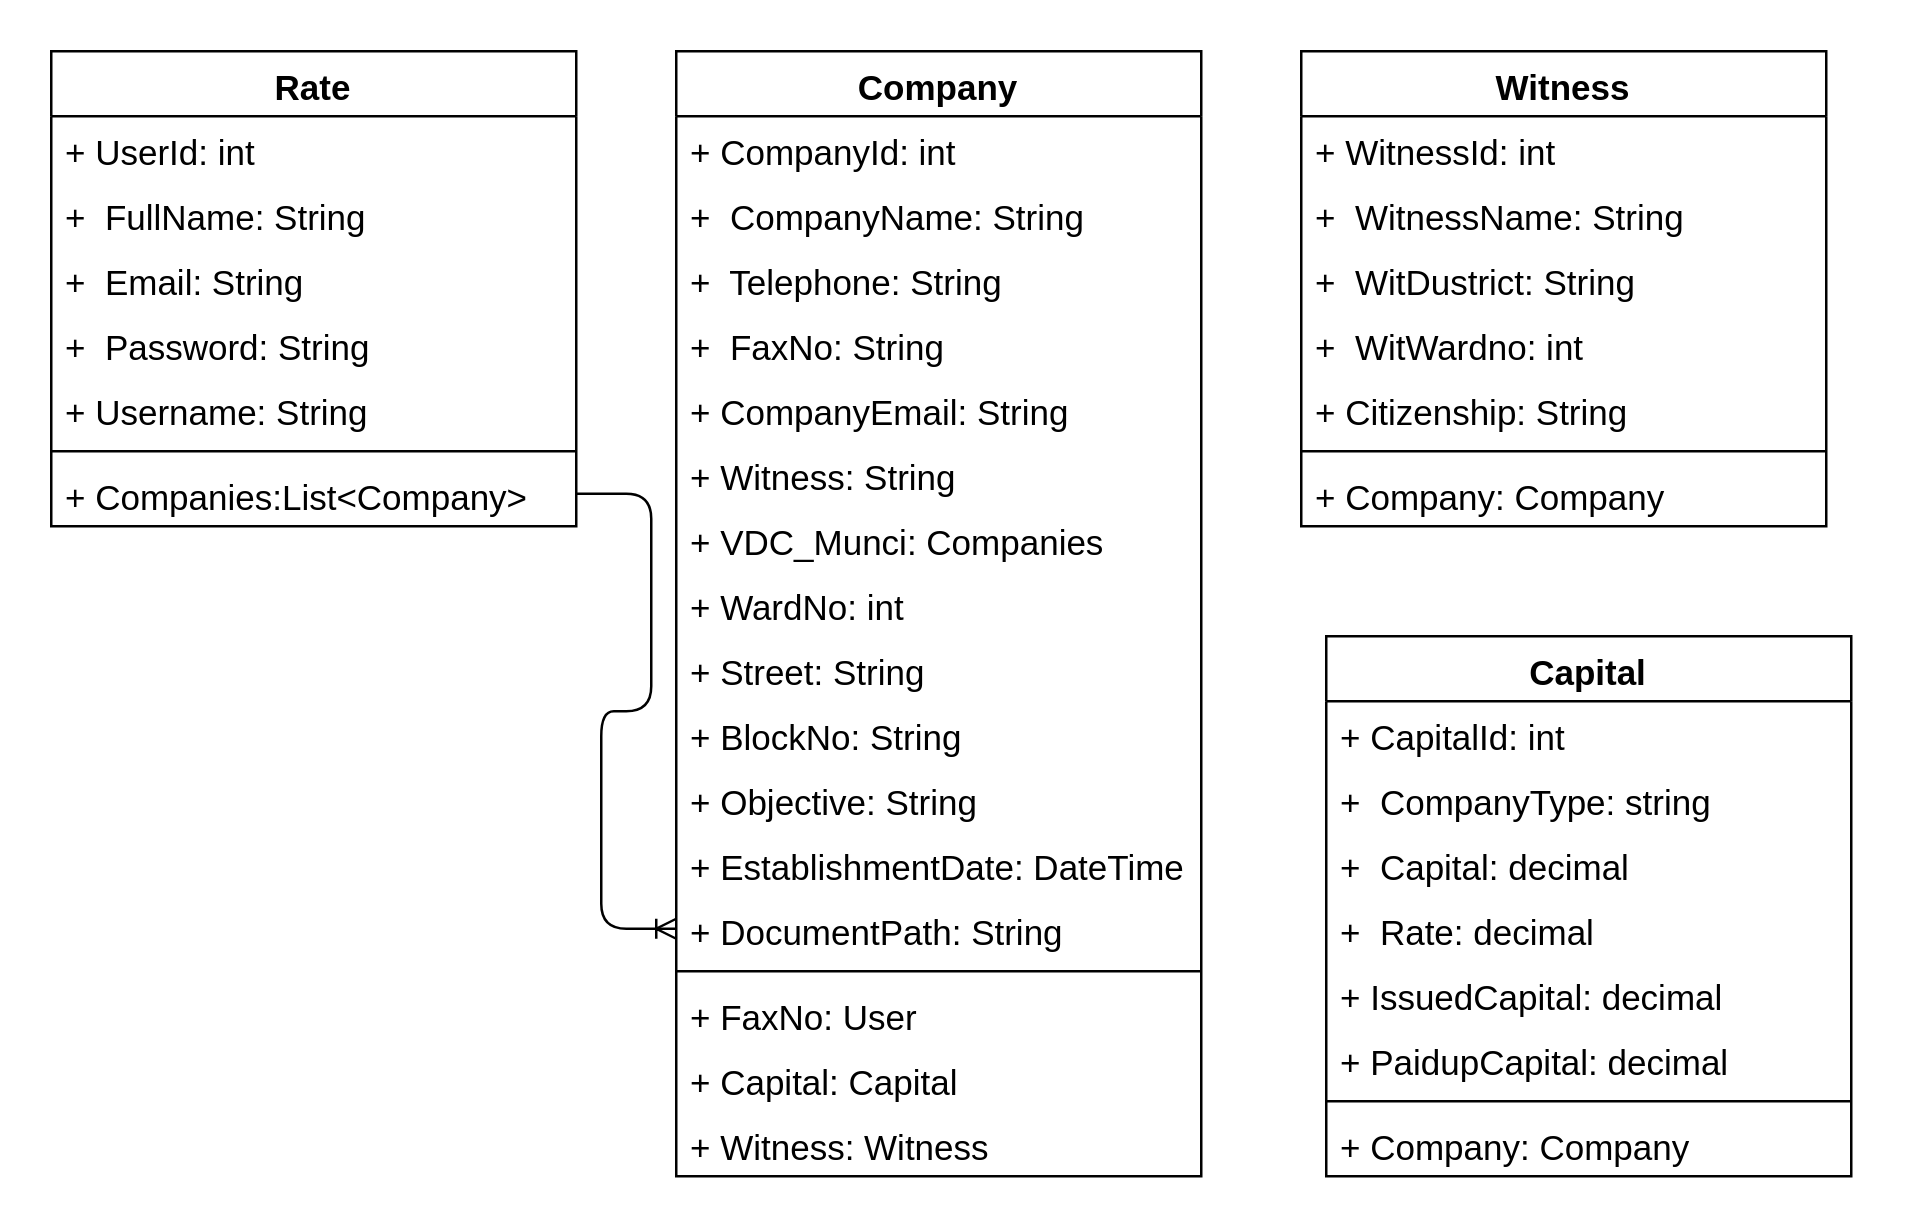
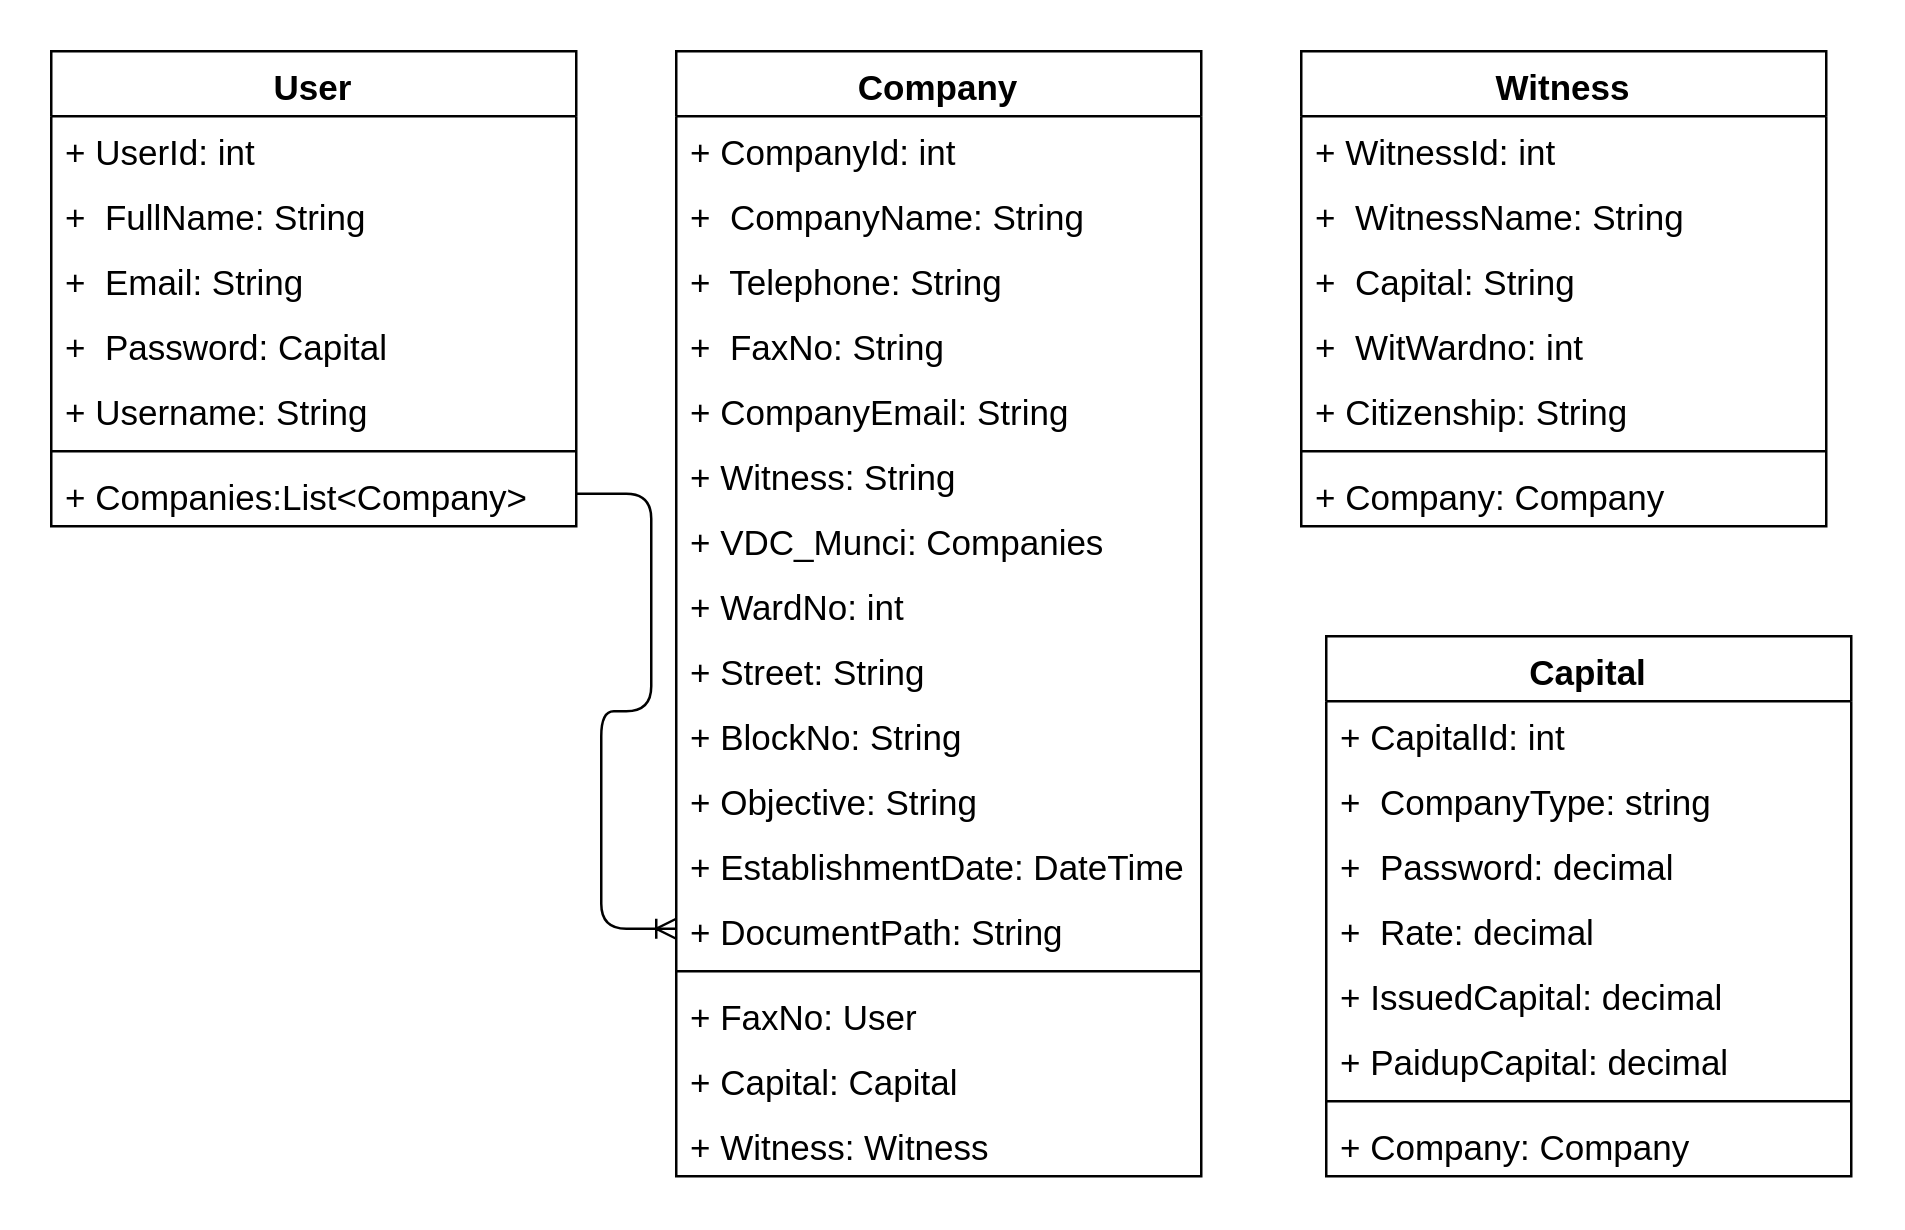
node "Rate": label "Rate" -> "User"
node "+ WitDustrict: String": label "+ WitDustrict: String" -> "+ Capital: String"
node "+ Password: String": label "+ Password: String" -> "+ Password: Capital"
node "+ Capital: decimal": label "+ Capital: decimal" -> "+ Password: decimal"
